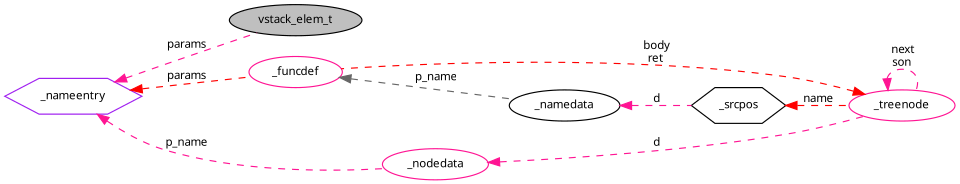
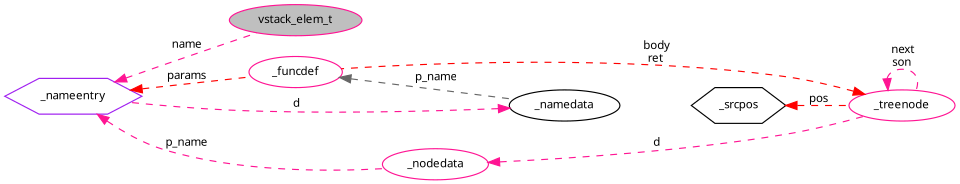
node "vstack_elem_t": color black -> deeppink
edge "vstack_elem_t" -> "_nameentry": label " params" -> " name"
edge "_treenode" -> "_srcpos": label " name" -> " pos"
edge "_srcpos" -> "_namedata": now "_nameentry" -> "_namedata"
